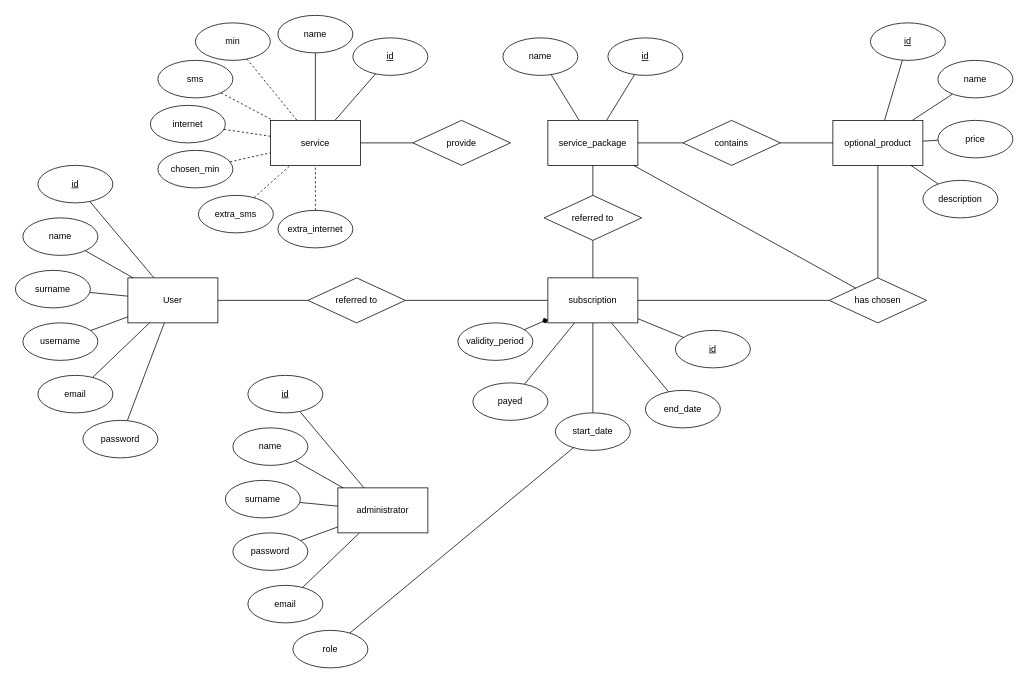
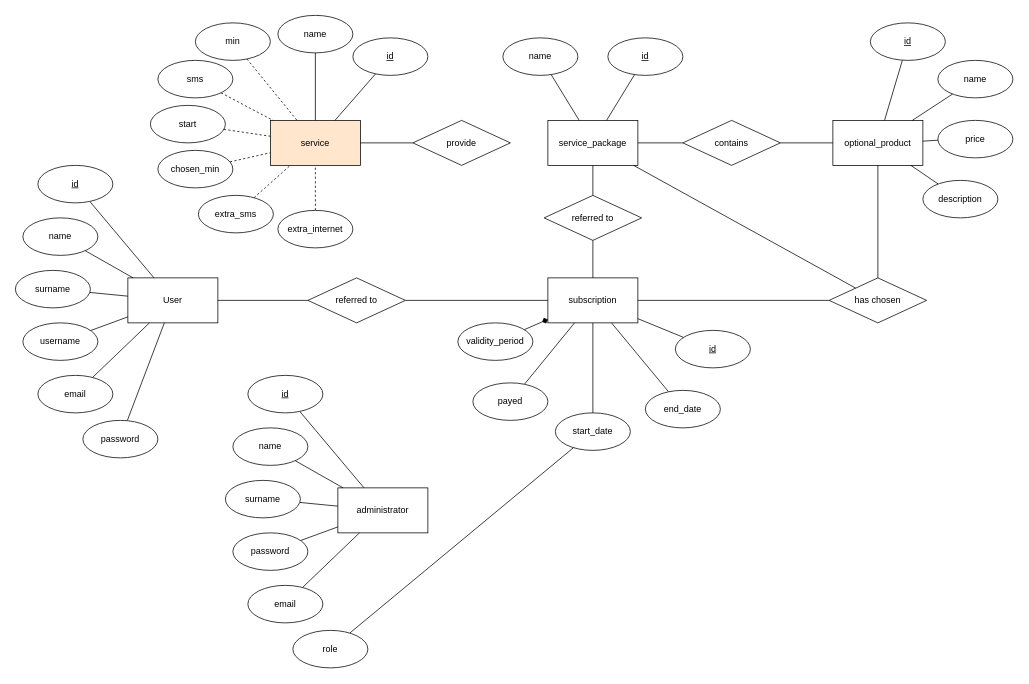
node "internet": label "internet" -> "start"
node "service": fillcolor #ffffff -> #ffe6cc
